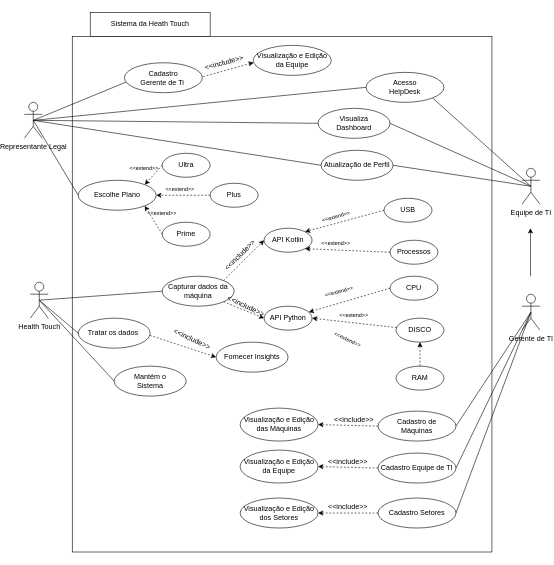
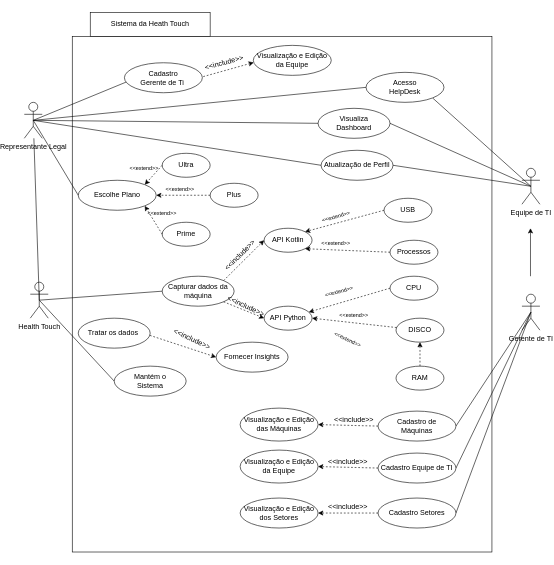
edge "Health Touch" -- "Tratar os dados": now "Health Touch" -- "Representante Legal"
